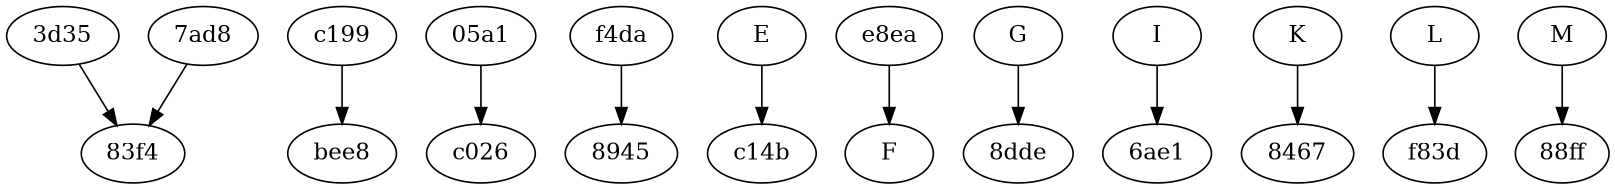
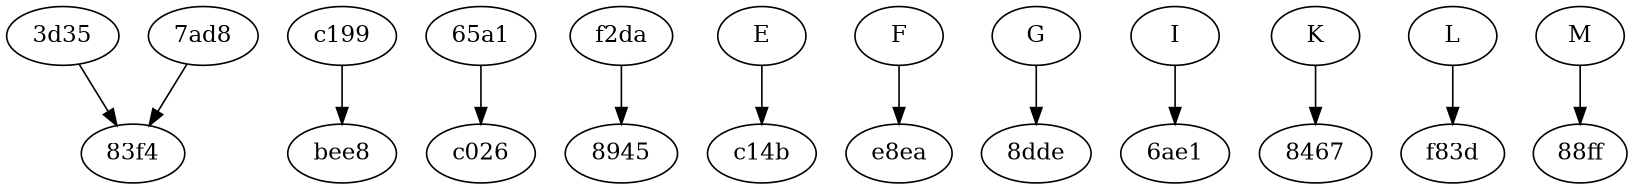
node "05a1": label "05a1" -> "65a1"
node "f4da": label "f4da" -> "f2da"
edge "e8ea" -> "F": reversed
